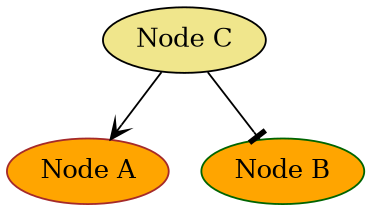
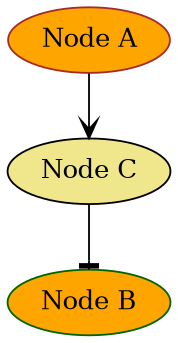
edge "Node C" -> "Node A": reversed
